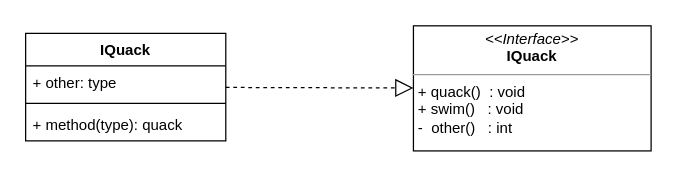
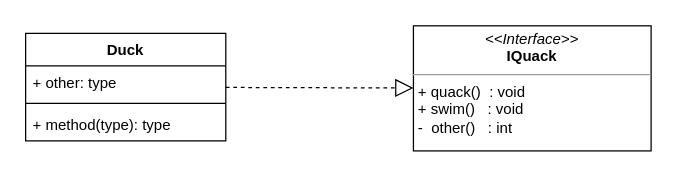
node "IQuack": label "IQuack" -> "Duck"
node "+ method(type): quack": label "+ method(type): quack" -> "+ method(type): type"
